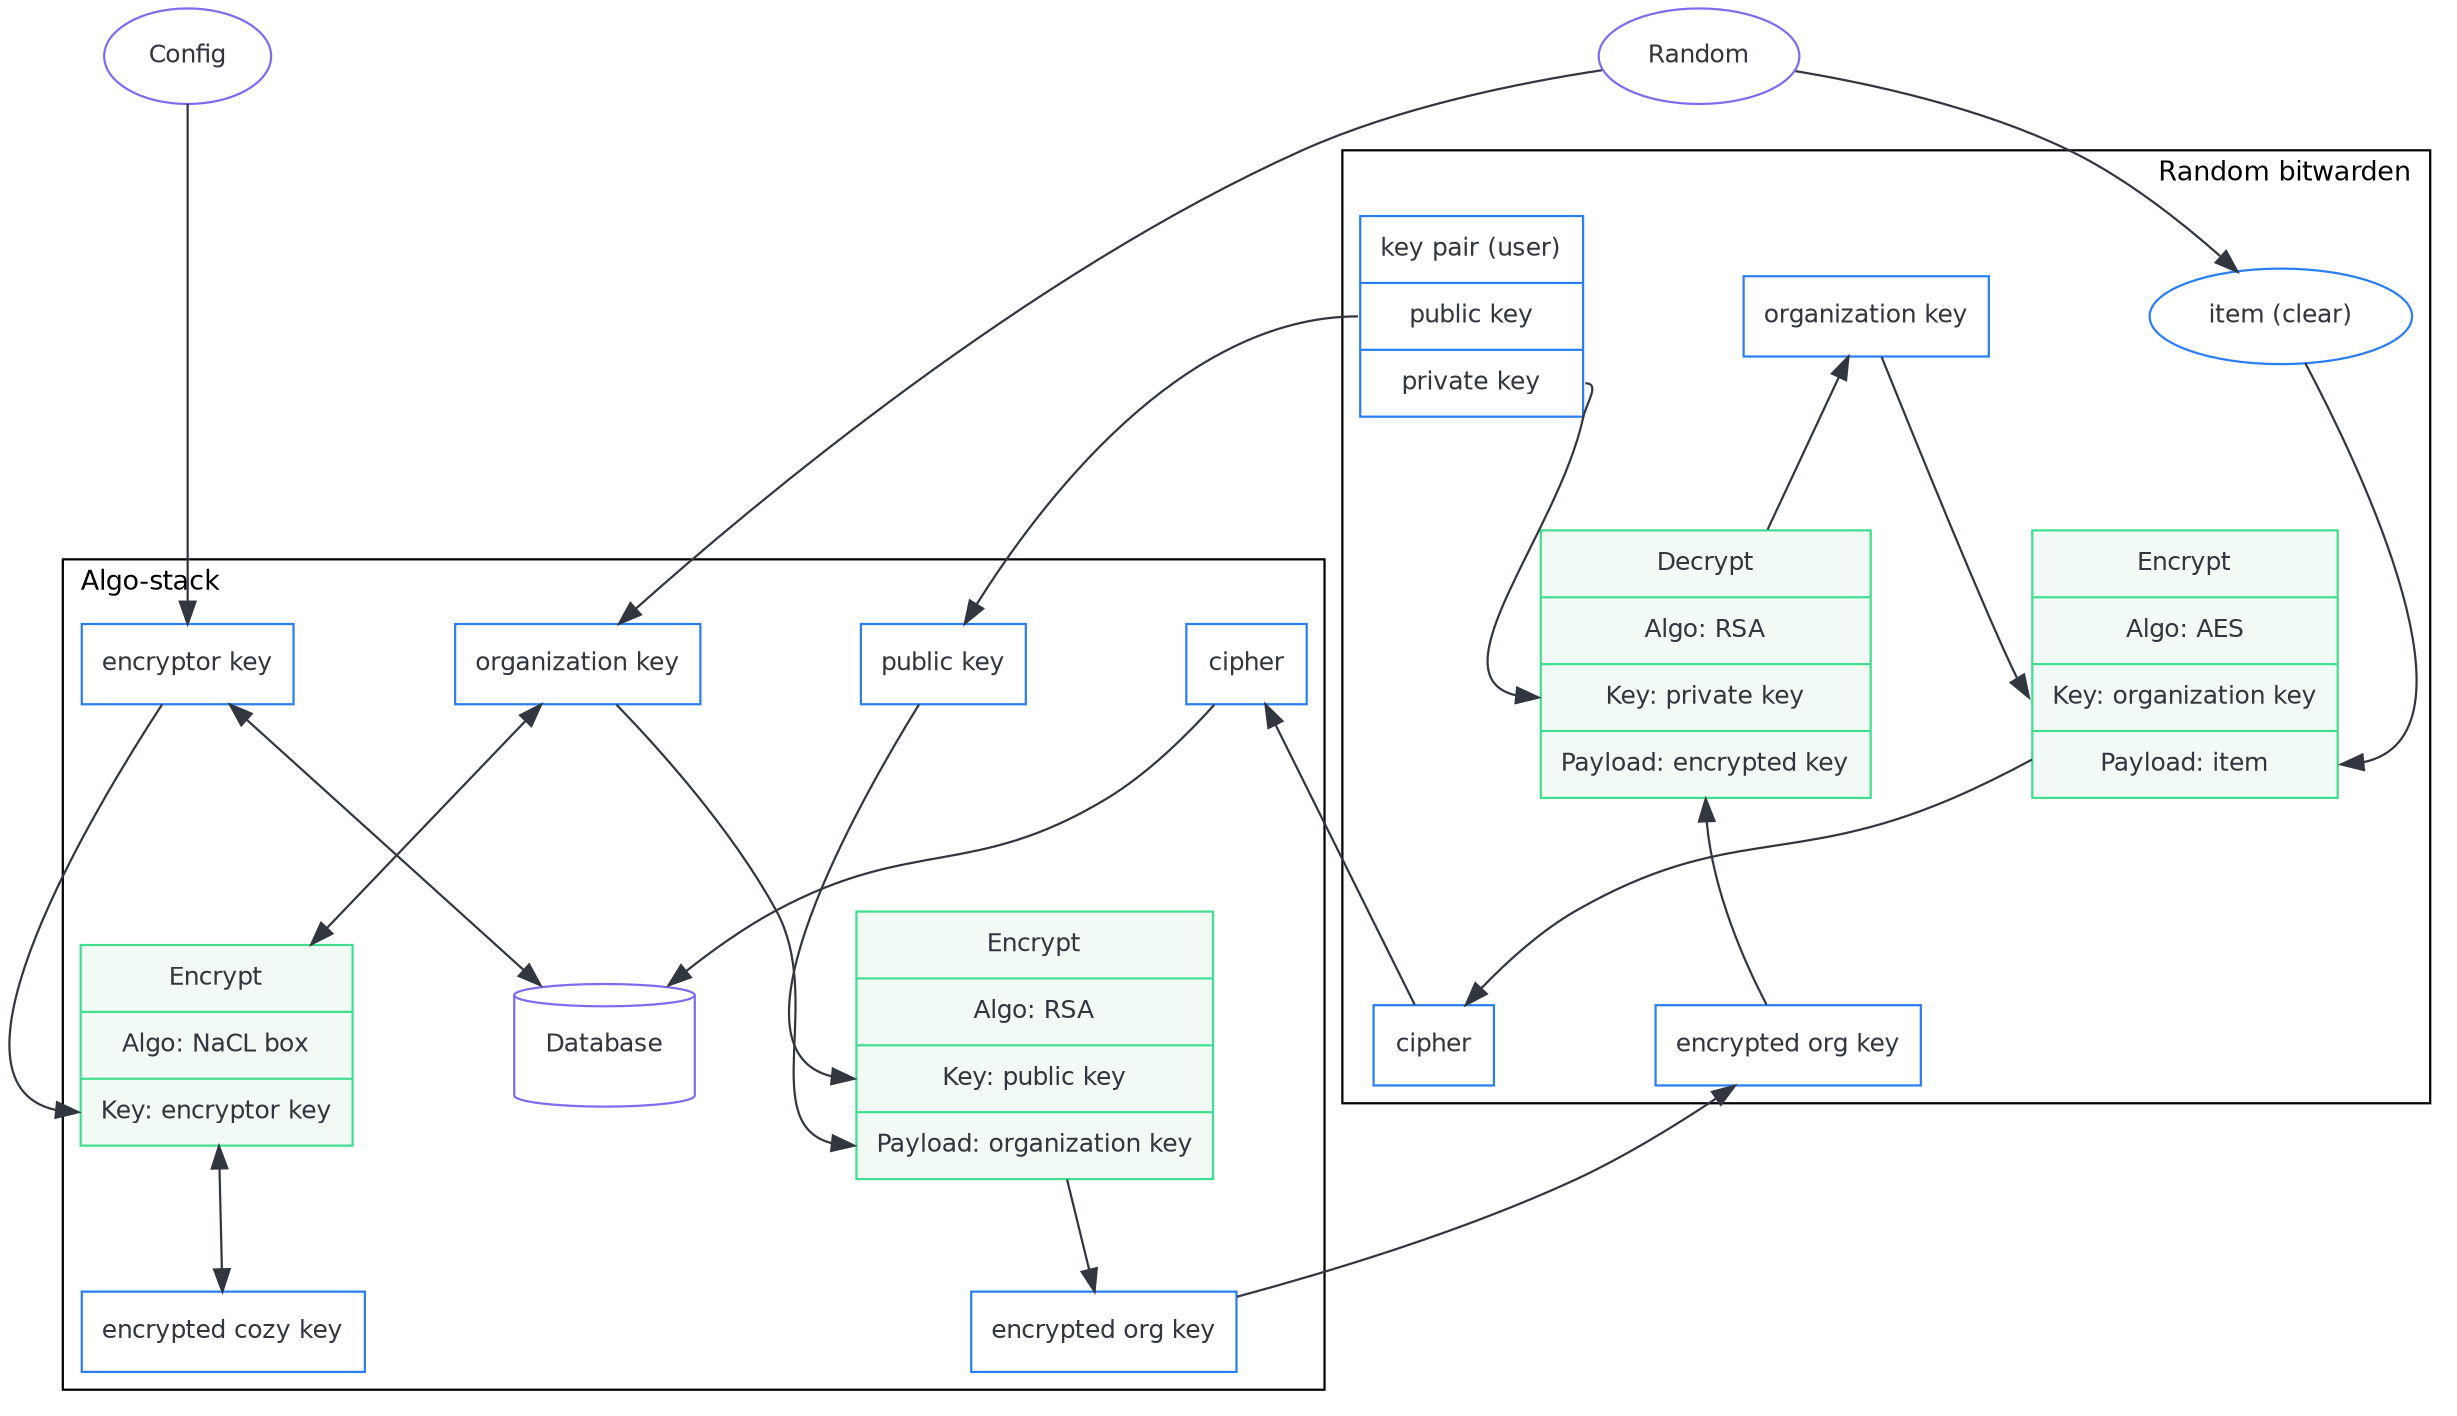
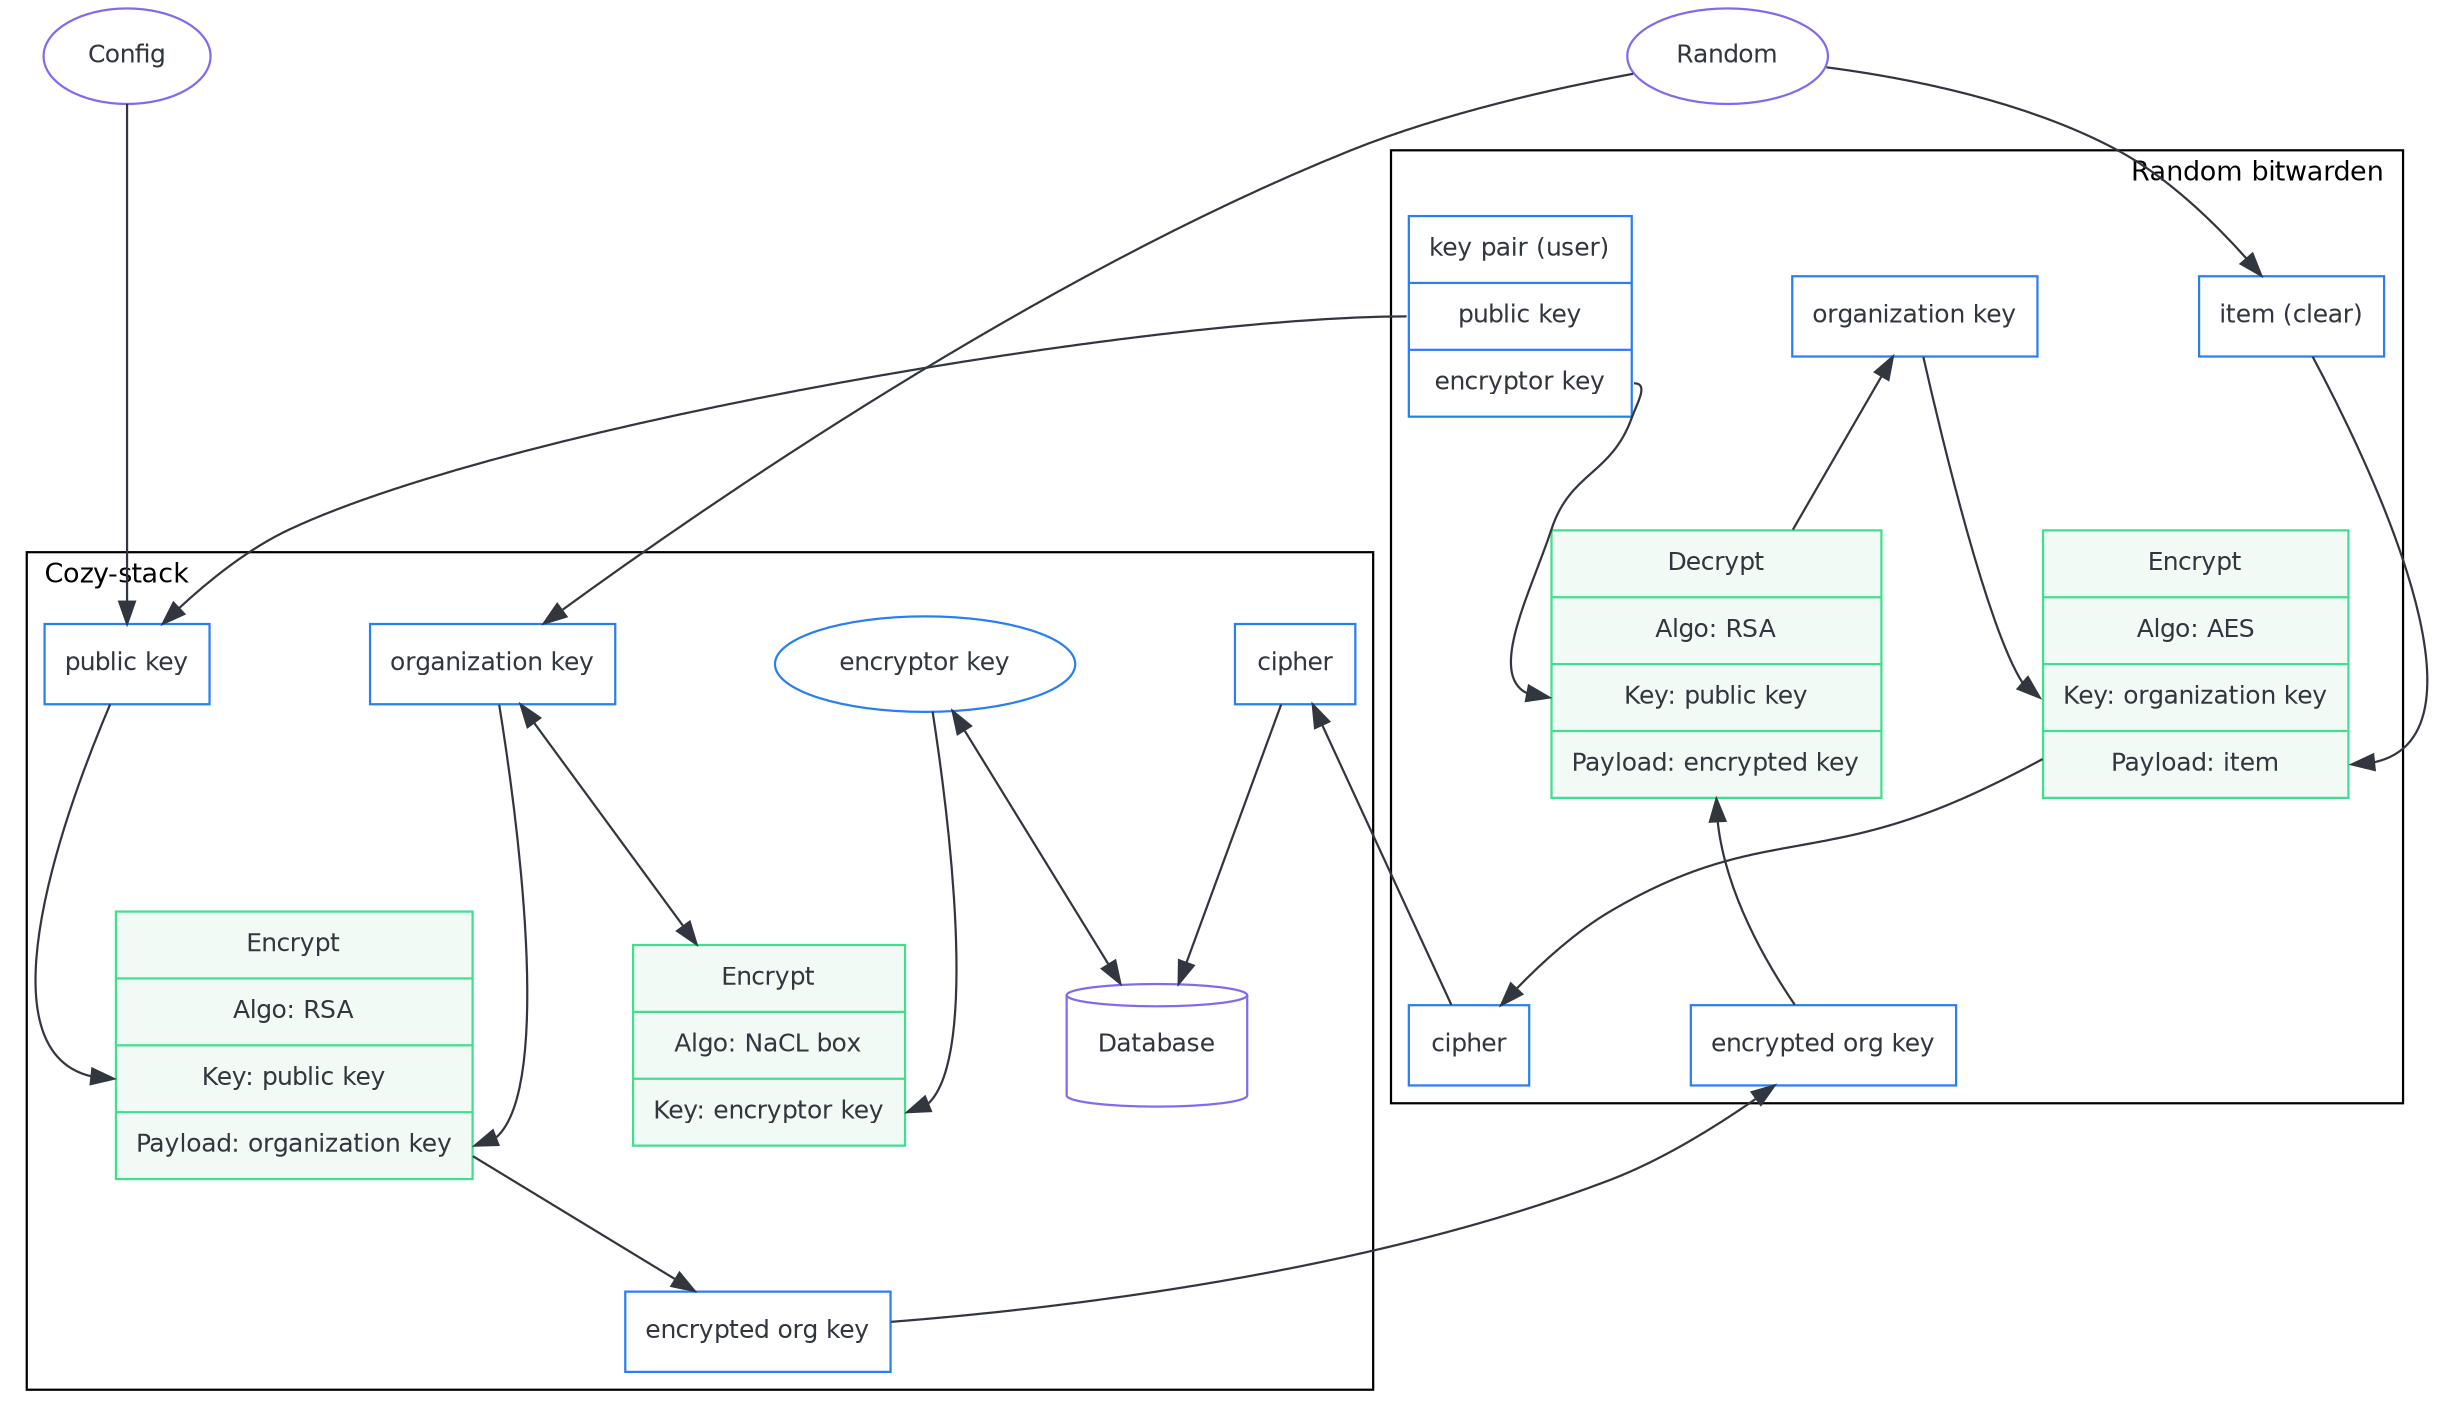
node "item (clear)": shape ellipse -> box
edge "Config" -> "encryptor key": now "Config" -> "public key"
node "key pair (user)": text "private key" -> "encryptor key"
cluster "Algo-stack": label "Algo-stack" -> "Cozy-stack"
node "encryptor key": shape box -> ellipse
node "Decrypt": text "Key: private key" -> "Key: public key"
node "encrypted cozy key": removed
